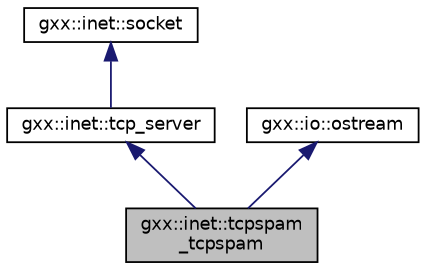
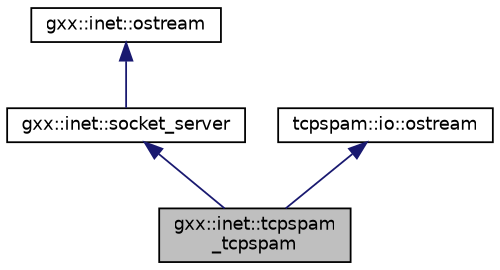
node "gxx::inet::socket": label "gxx::inet::socket" -> "gxx::inet::ostream"
node "gxx::inet::tcp_server": label "gxx::inet::tcp_server" -> "gxx::inet::socket_server"
node "gxx::io::ostream": label "gxx::io::ostream" -> "tcpspam::io::ostream"
